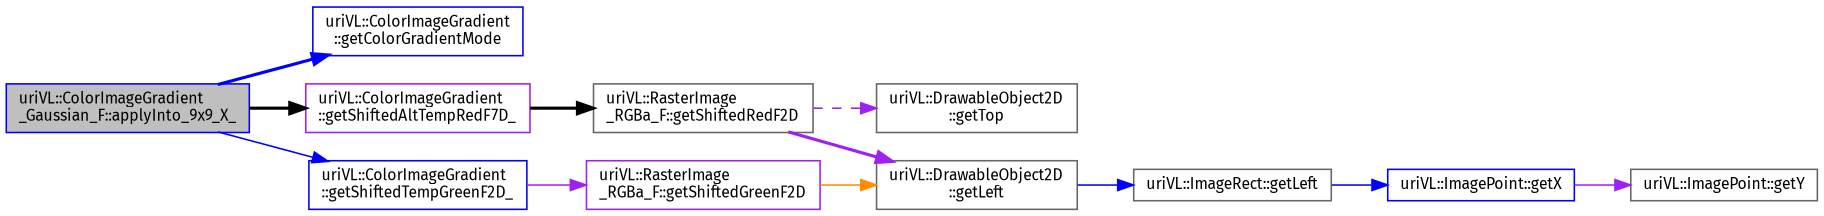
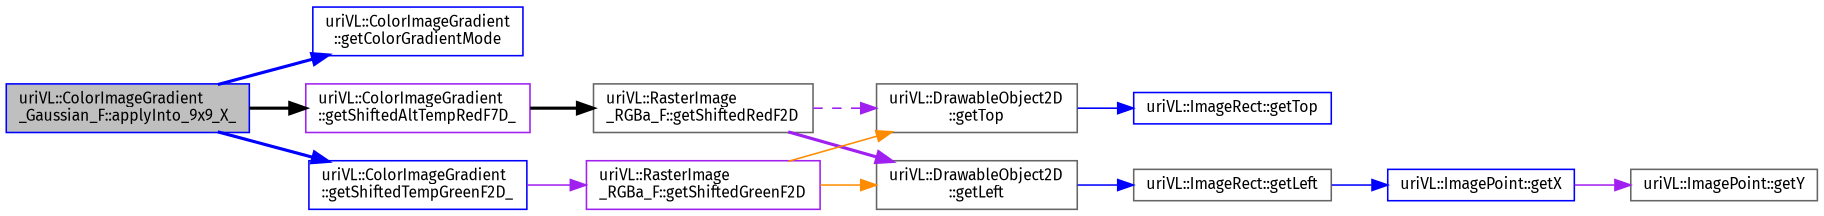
node "uriVL::ImageRect::getTop": added
edge "uriVL::ColorImageGradient _Gaussian_F::applyInto_9x9_X_" -> "uriVL::ColorImageGradient ::getShiftedTempGreenF2D_": style solid -> bold
edge "uriVL::RasterImage _RGBa_F::getShiftedGreenF2D" -> "uriVL::DrawableObject2D ::getTop": added
